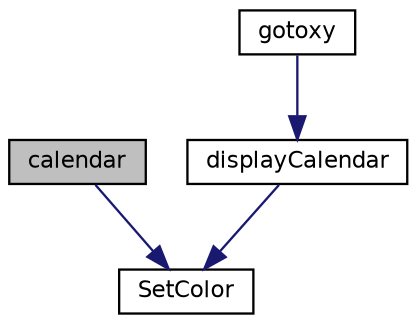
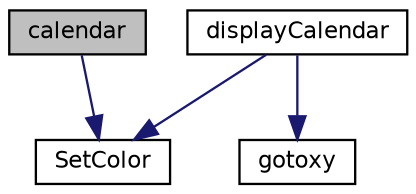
edge "gotoxy" -> "displayCalendar": reversed
